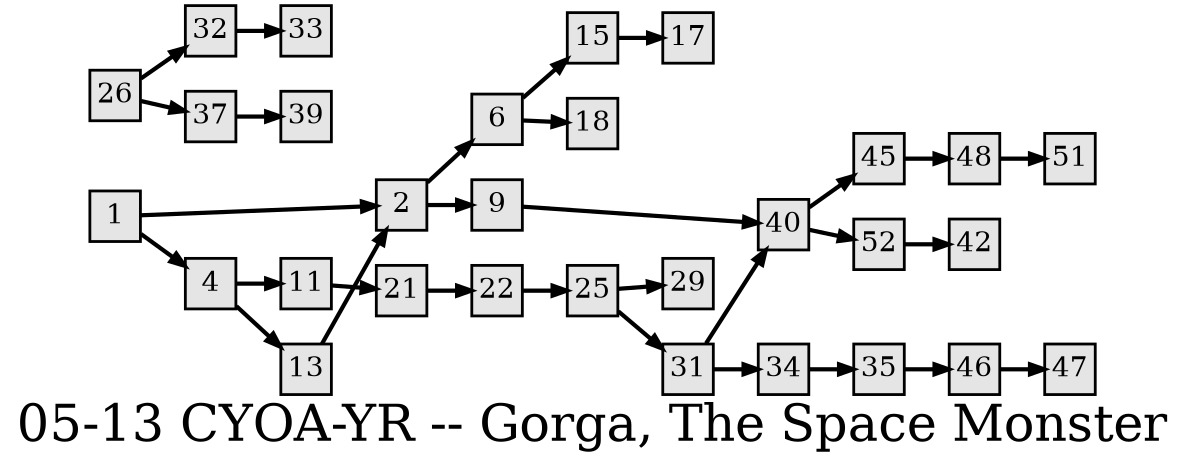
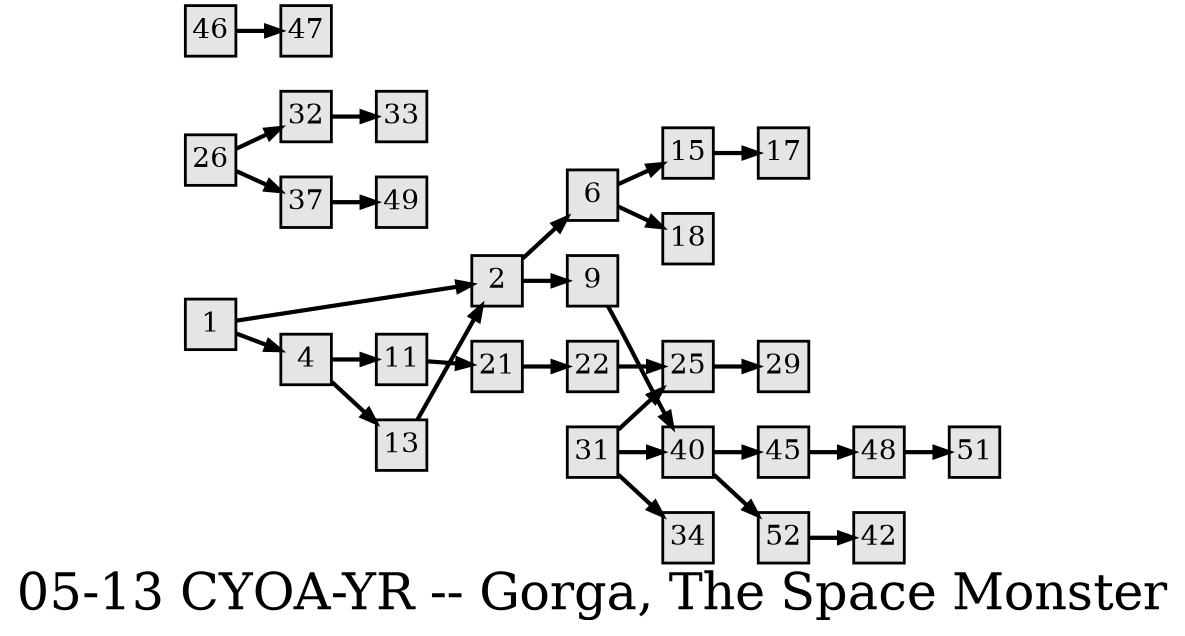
node "39": label "39" -> "49"
edge "25" -> "31": reversed
node "35": removed
